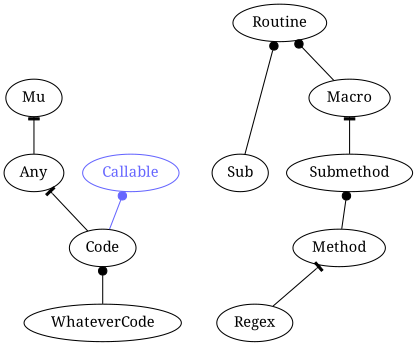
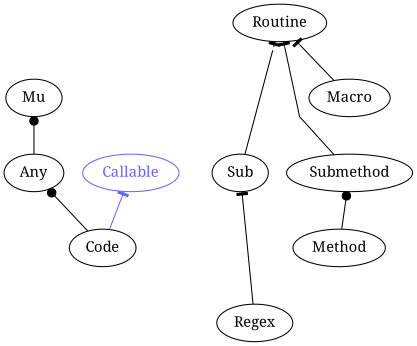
edge "Macro" -> "Routine": arrowhead dot -> tee
edge "Sub" -> "Routine": arrowhead dot -> tee
edge "Any" -> "Mu": arrowhead tee -> dot
edge "Submethod" -> "Macro": now "Submethod" -> "Routine"
edge "Code" -> "Any": arrowhead tee -> dot
edge "Code" -> "Callable": arrowhead dot -> tee
edge "Regex" -> "Method": now "Regex" -> "Sub"
node "WhateverCode": removed
